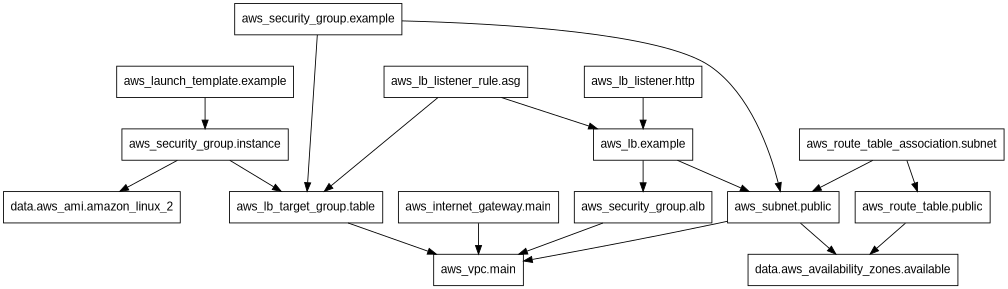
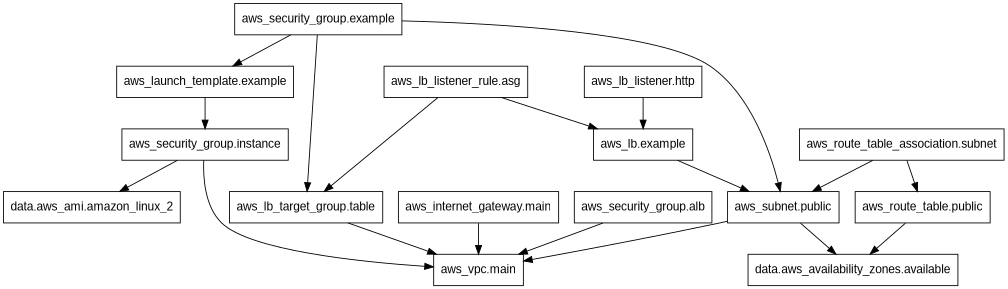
edge "aws_security_group.example" -> "aws_launch_template.example": added
edge "aws_lb.example" -> "aws_security_group.alb": removed
edge "aws_security_group.instance" -> "aws_lb_target_group.table": now "aws_security_group.instance" -> "aws_vpc.main"
